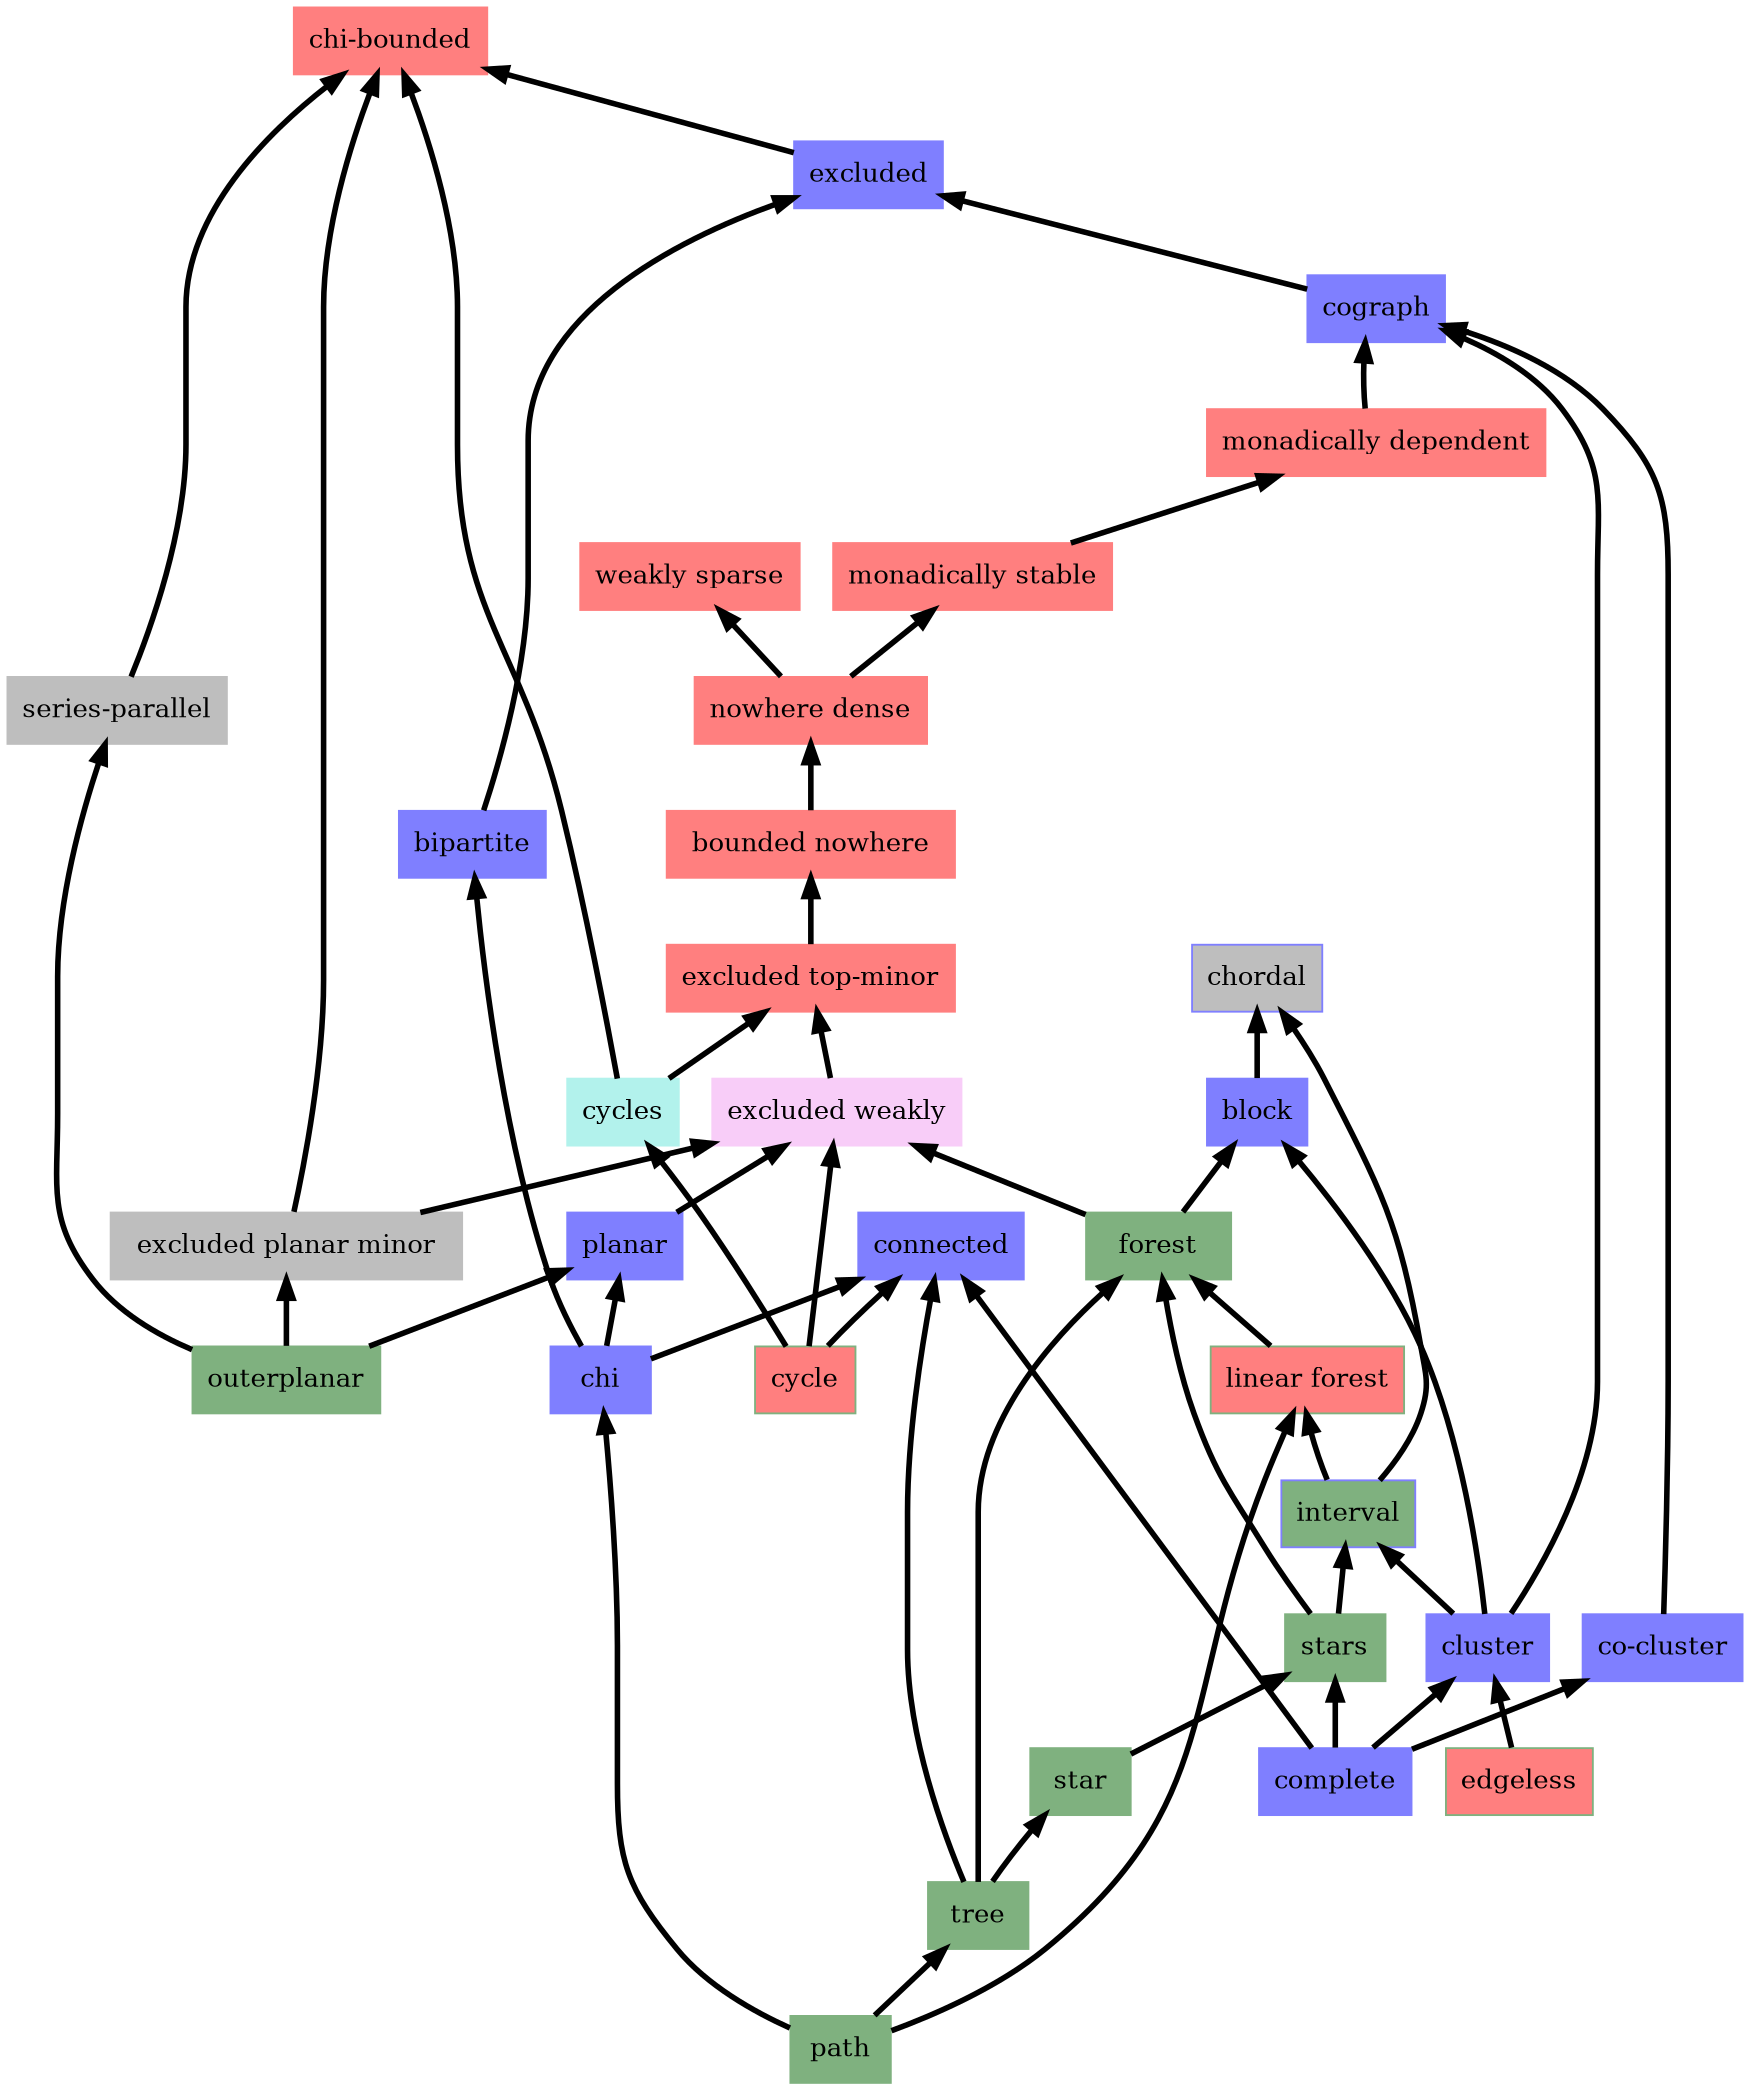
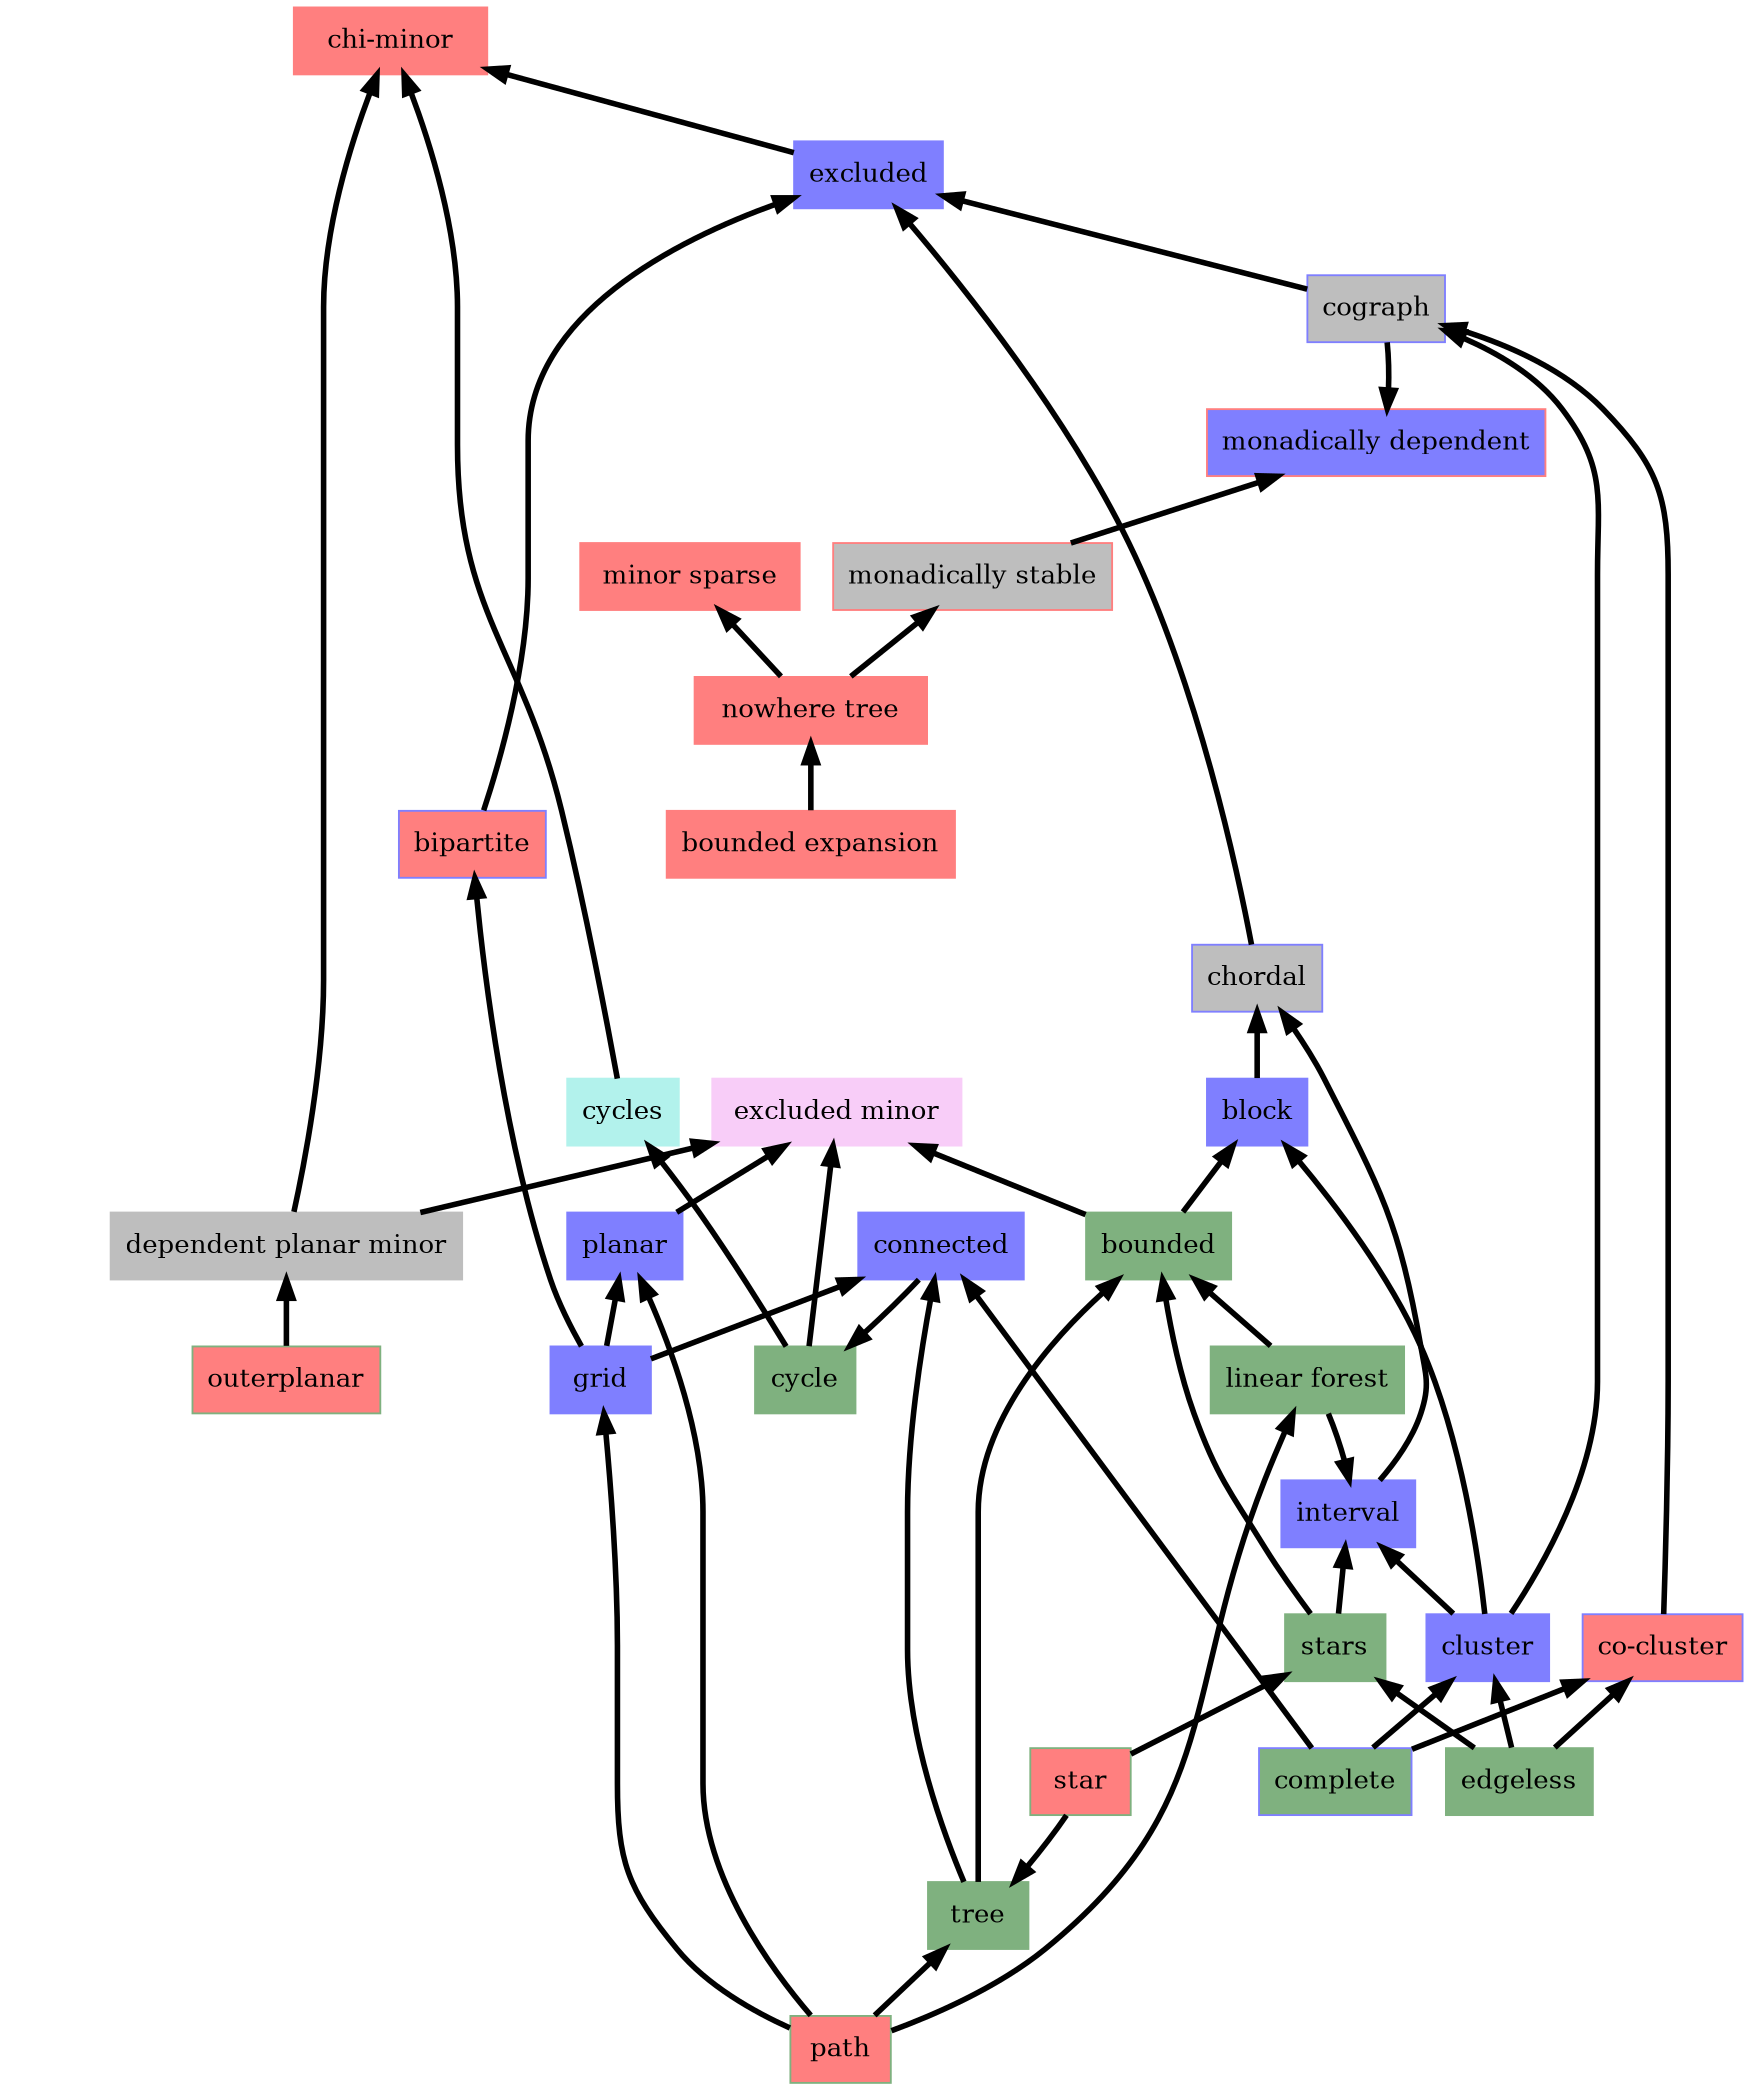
node "chi-bounded": label "chi-bounded" -> "chi-minor"
node "cograph": fillcolor #7f7fff -> #bebebe
edge "monadically dependent" -> "cograph": reversed
node "monadically dependent": fillcolor #ff7f7f -> #7f7fff
edge "chordal" -> "excluded": added
node "weakly sparse": label "weakly sparse" -> "minor sparse"
node "monadically stable": fillcolor #ff7f7f -> #bebebe
node "series-parallel": removed
node "nowhere dense": label "nowhere dense" -> "nowhere tree"
node "bipartite": fillcolor #7f7fff -> #ff7f7f
node "bounded nowhere": label "bounded nowhere" -> "bounded expansion"
node "excluded top-minor": removed
node "excluded weakly": label "excluded weakly" -> "excluded minor"
node "excluded planar minor": label "excluded planar minor" -> "dependent planar minor"
node "forest": label "forest" -> "bounded"
edge "outerplanar" -> "planar": now "path" -> "planar"
edge "cycle" -> "connected": reversed
node "outerplanar": fillcolor #7fb17f -> #ff7f7f
node "chi": label "chi" -> "grid"
node "cycle": fillcolor #ff7f7f -> #7fb17f
node "linear forest": fillcolor #ff7f7f -> #7fb17f
edge "interval" -> "linear forest": reversed
node "interval": fillcolor #7fb17f -> #7f7fff
node "co-cluster": fillcolor #7f7fff -> #ff7f7f
edge "edgeless" -> "co-cluster": added
edge "complete" -> "stars": now "edgeless" -> "stars"
node "star": fillcolor #7fb17f -> #ff7f7f
node "complete": fillcolor #7f7fff -> #7fb17f
node "edgeless": fillcolor #ff7f7f -> #7fb17f
edge "tree" -> "star": reversed
node "path": fillcolor #7fb17f -> #ff7f7f
